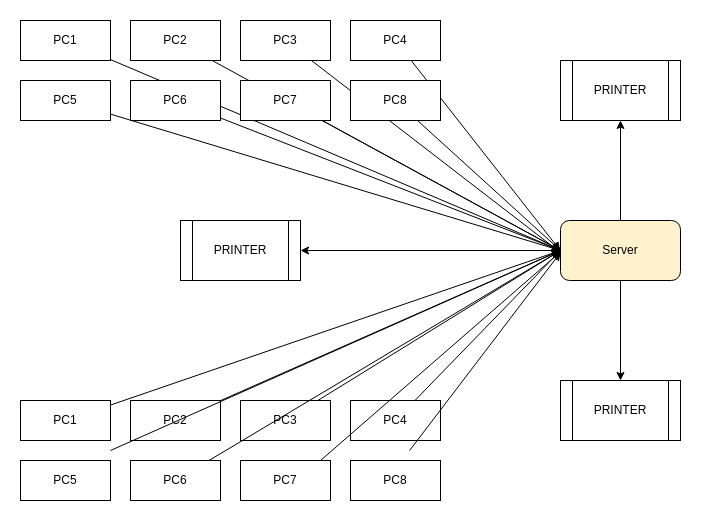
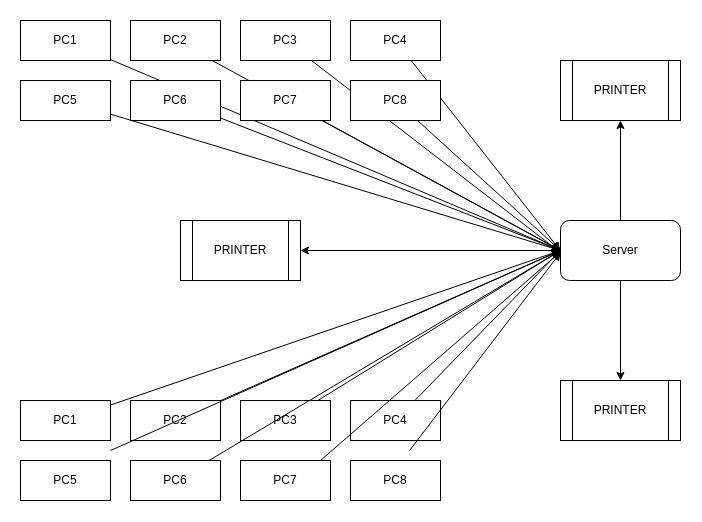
node "Server": fillcolor #fff2cc -> #ffffff
